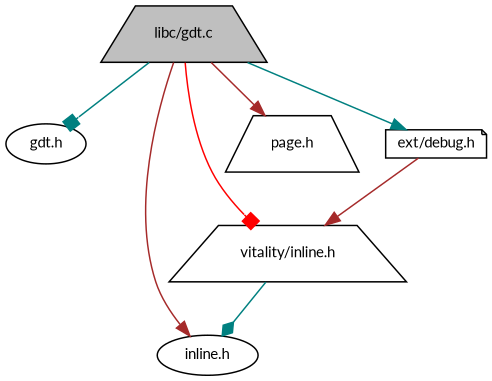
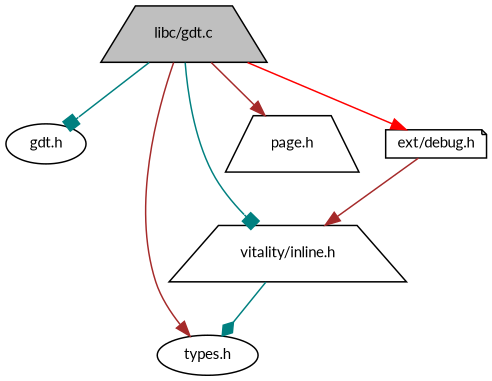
edge "libc/gdt.c" -> "ext/debug.h": color teal -> red
edge "libc/gdt.c" -> "vitality/inline.h": color red -> teal
node "inline.h": label "inline.h" -> "types.h"
